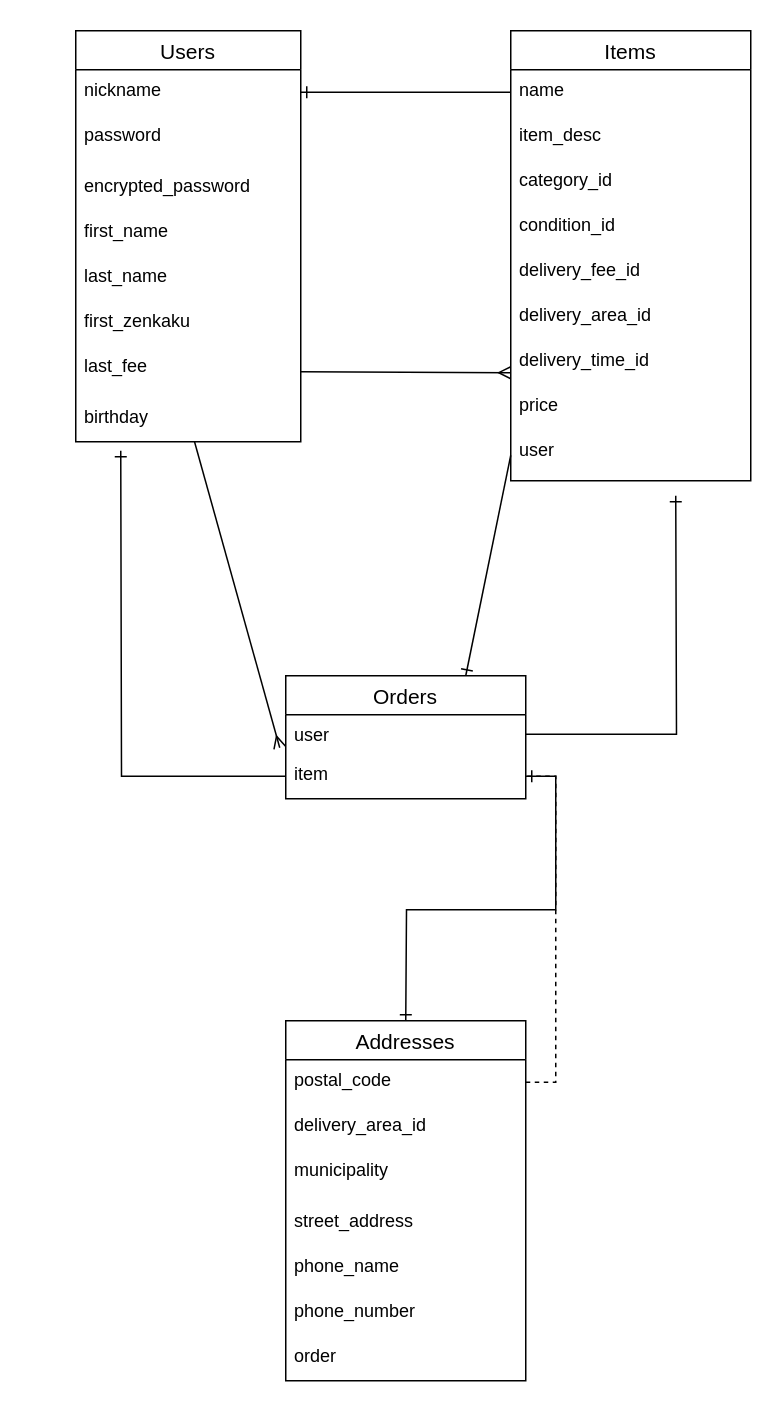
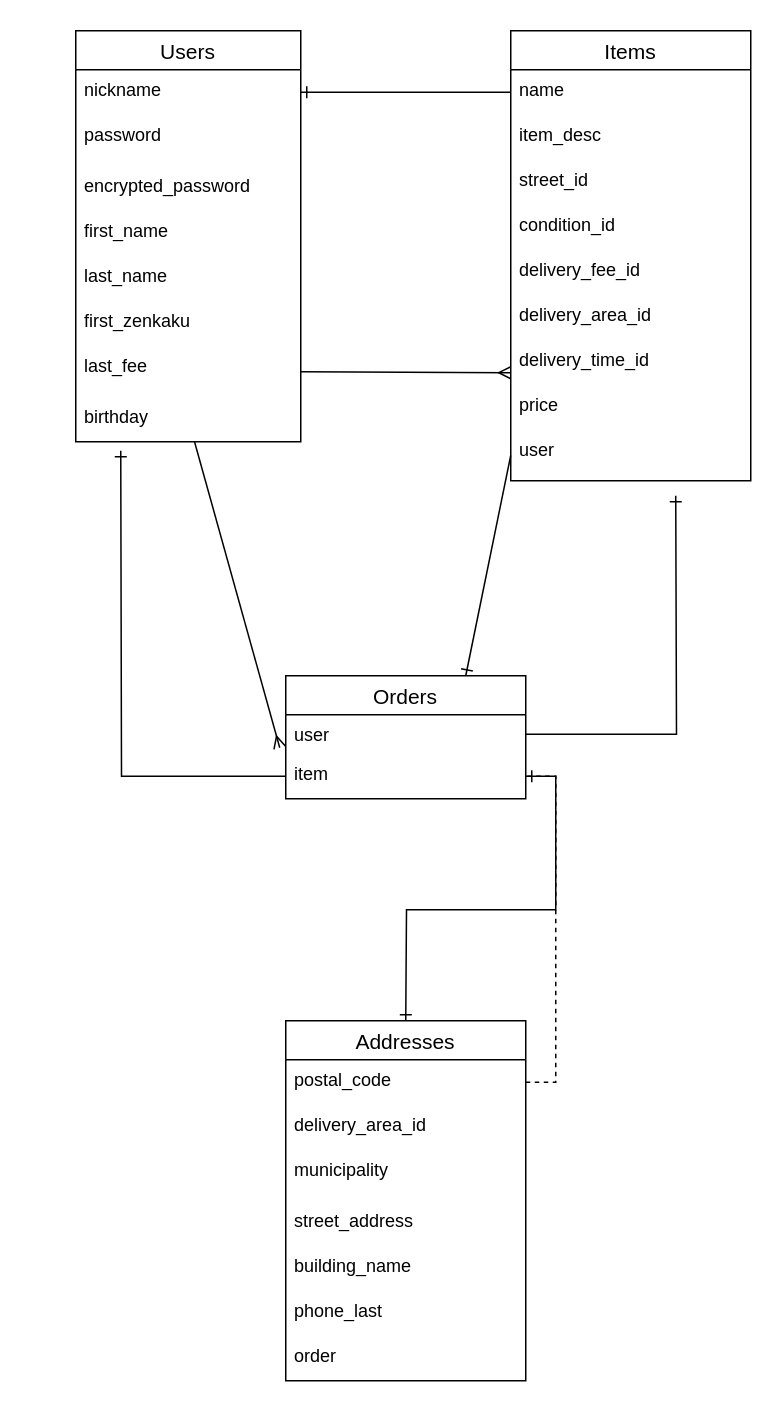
node "category_id": label "category_id" -> "street_id"
node "phone_name": label "phone_name" -> "building_name"
node "phone_number": label "phone_number" -> "phone_last"
